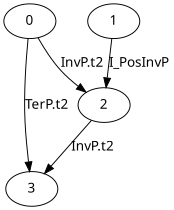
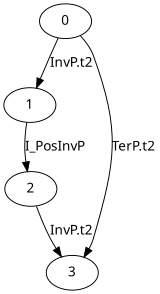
edge "0" -> "2": now "0" -> "1"
